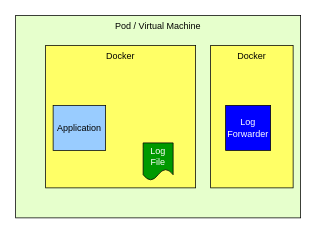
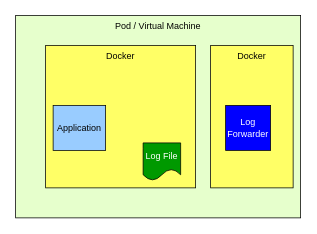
node "Log File": size 30x38 -> 38x38
